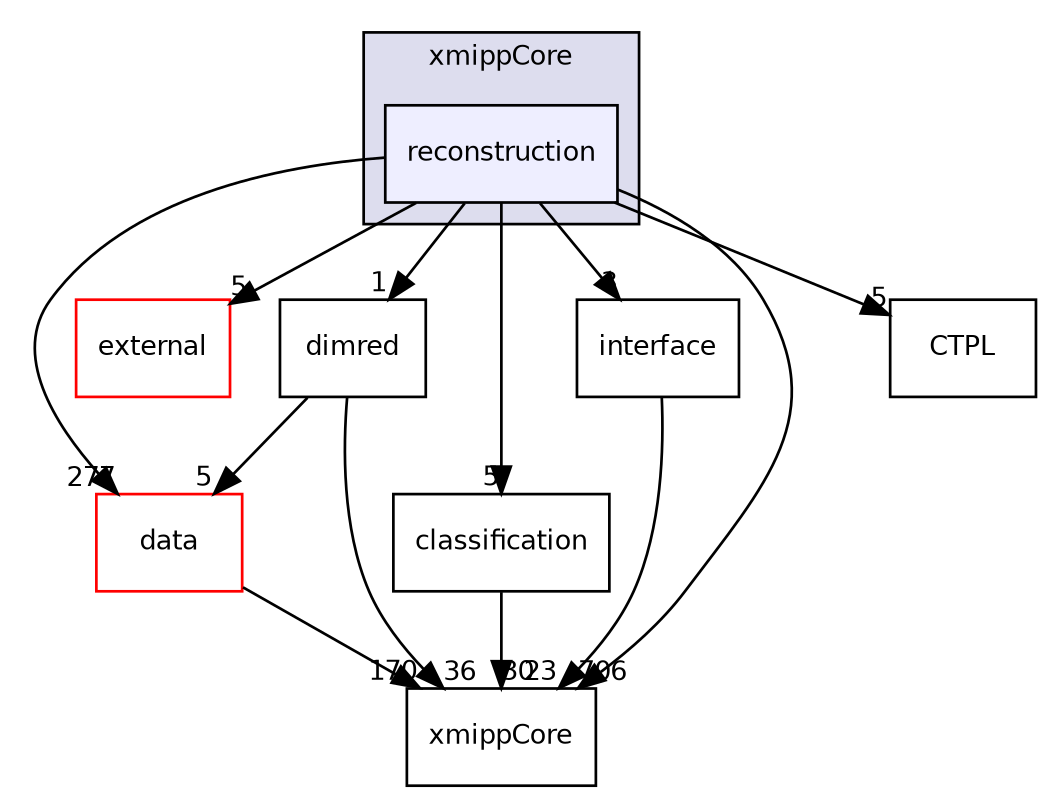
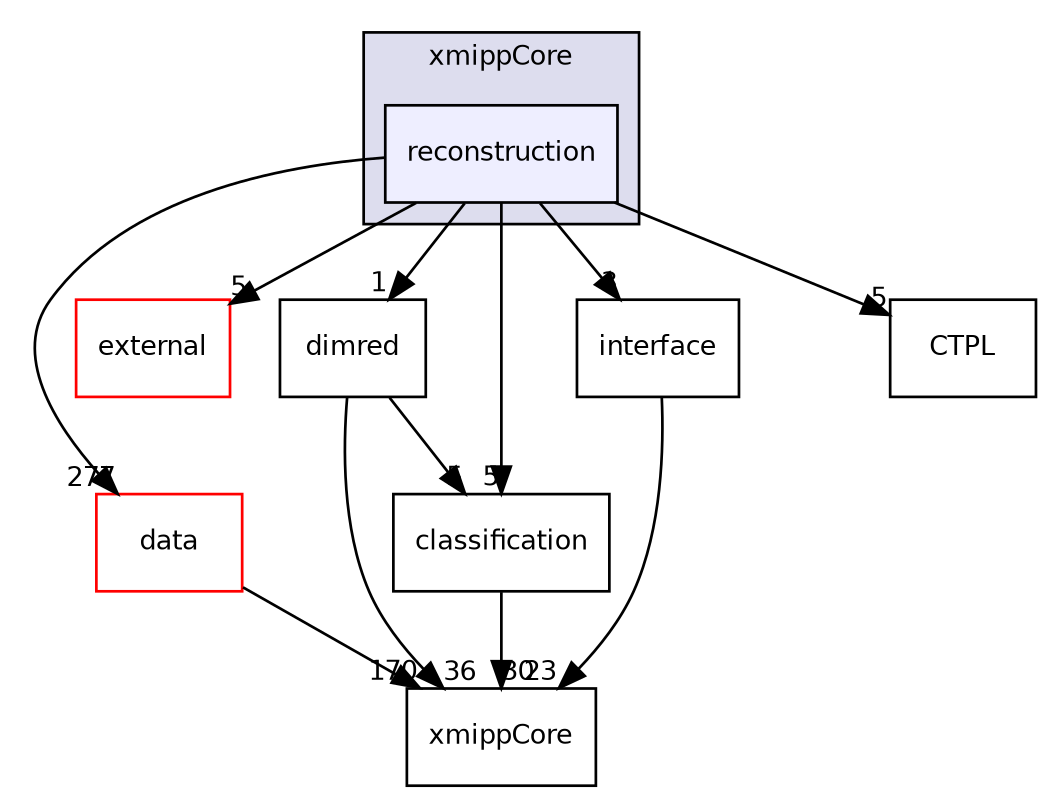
edge "reconstruction" -> "xmippCore": removed
edge "dimred" -> "data": now "dimred" -> "classification"
